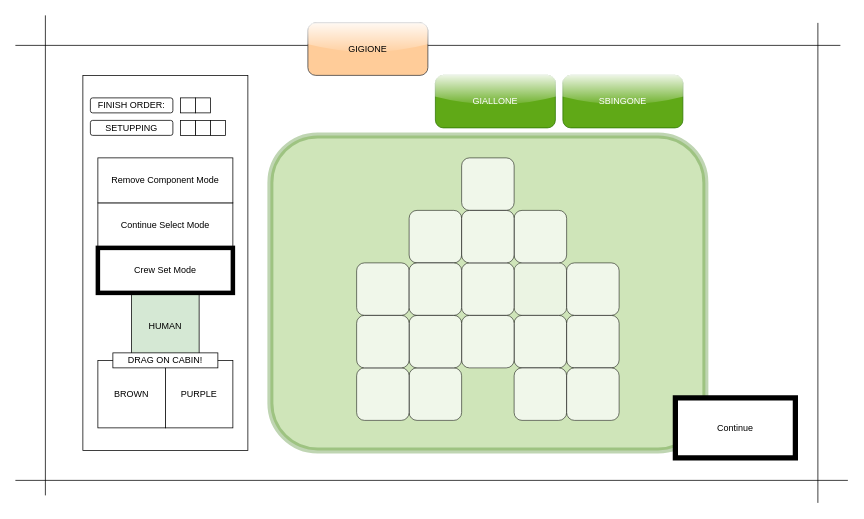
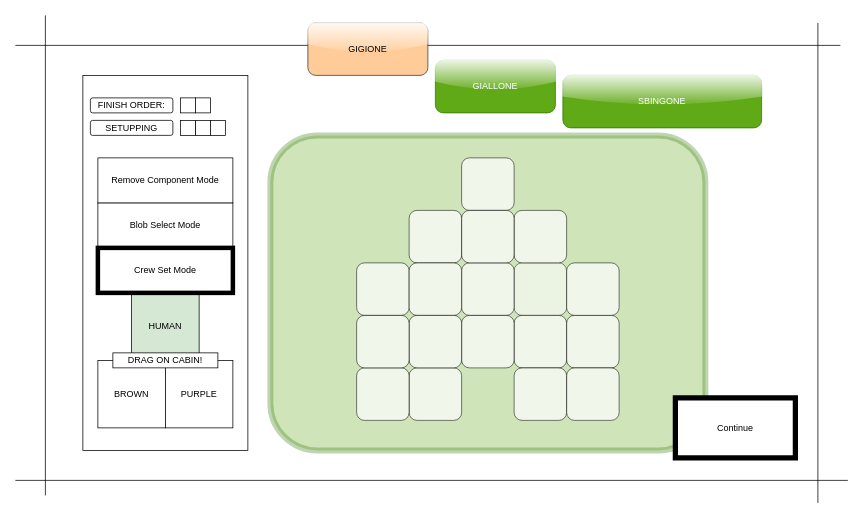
node "GIALLONE": moved (495, 102) -> (495, 87)
node "SBINGONE": size 120x53 -> 199x53
node "Continue Select Mode": label "Continue Select Mode" -> "Blob Select Mode"
